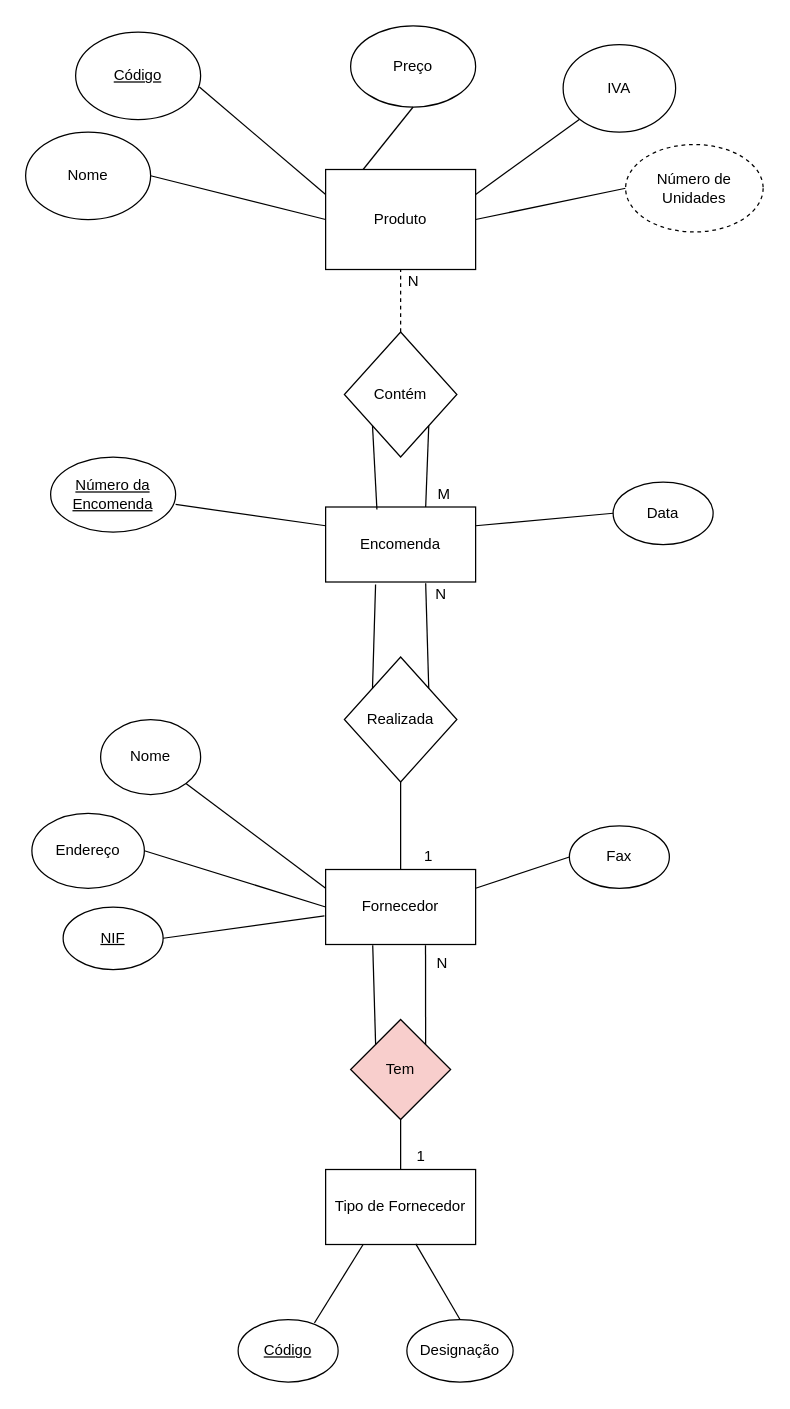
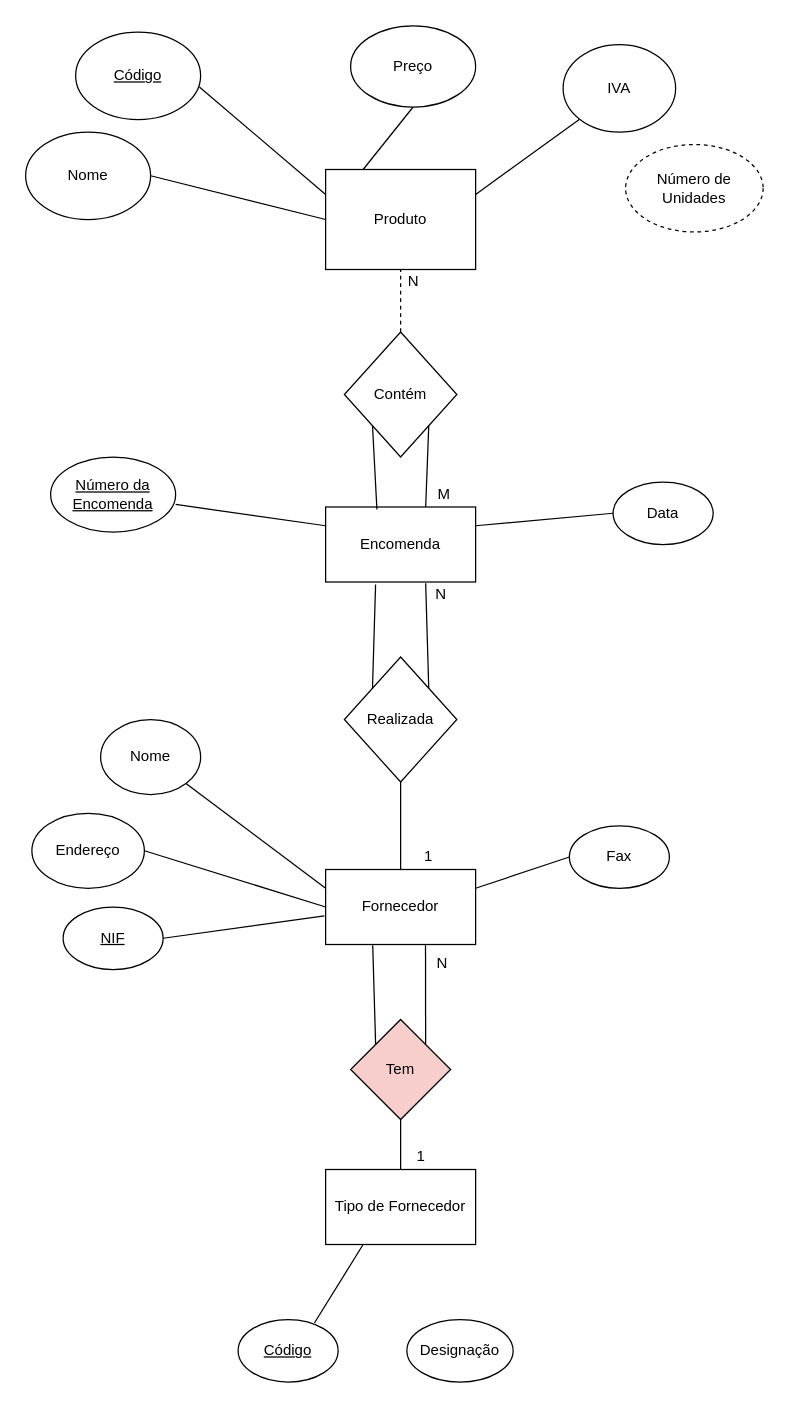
edge "Número de Unidades" -- "Produto": removed
edge "Tipo de Fornecedor" -- "Designação": removed
